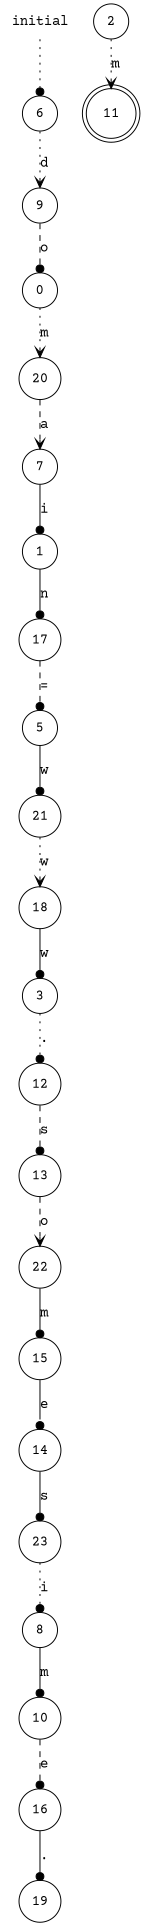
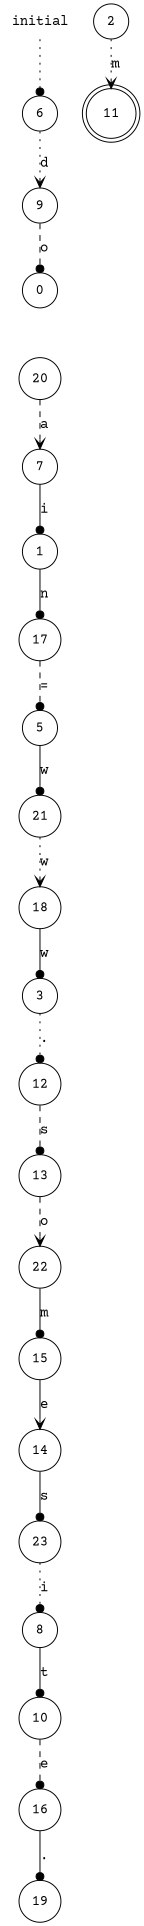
edge "0" -> "20": removed, label "m"
edge "15" -> "14": arrowhead dot -> vee
edge "8" -> "10": label "m" -> "t"
